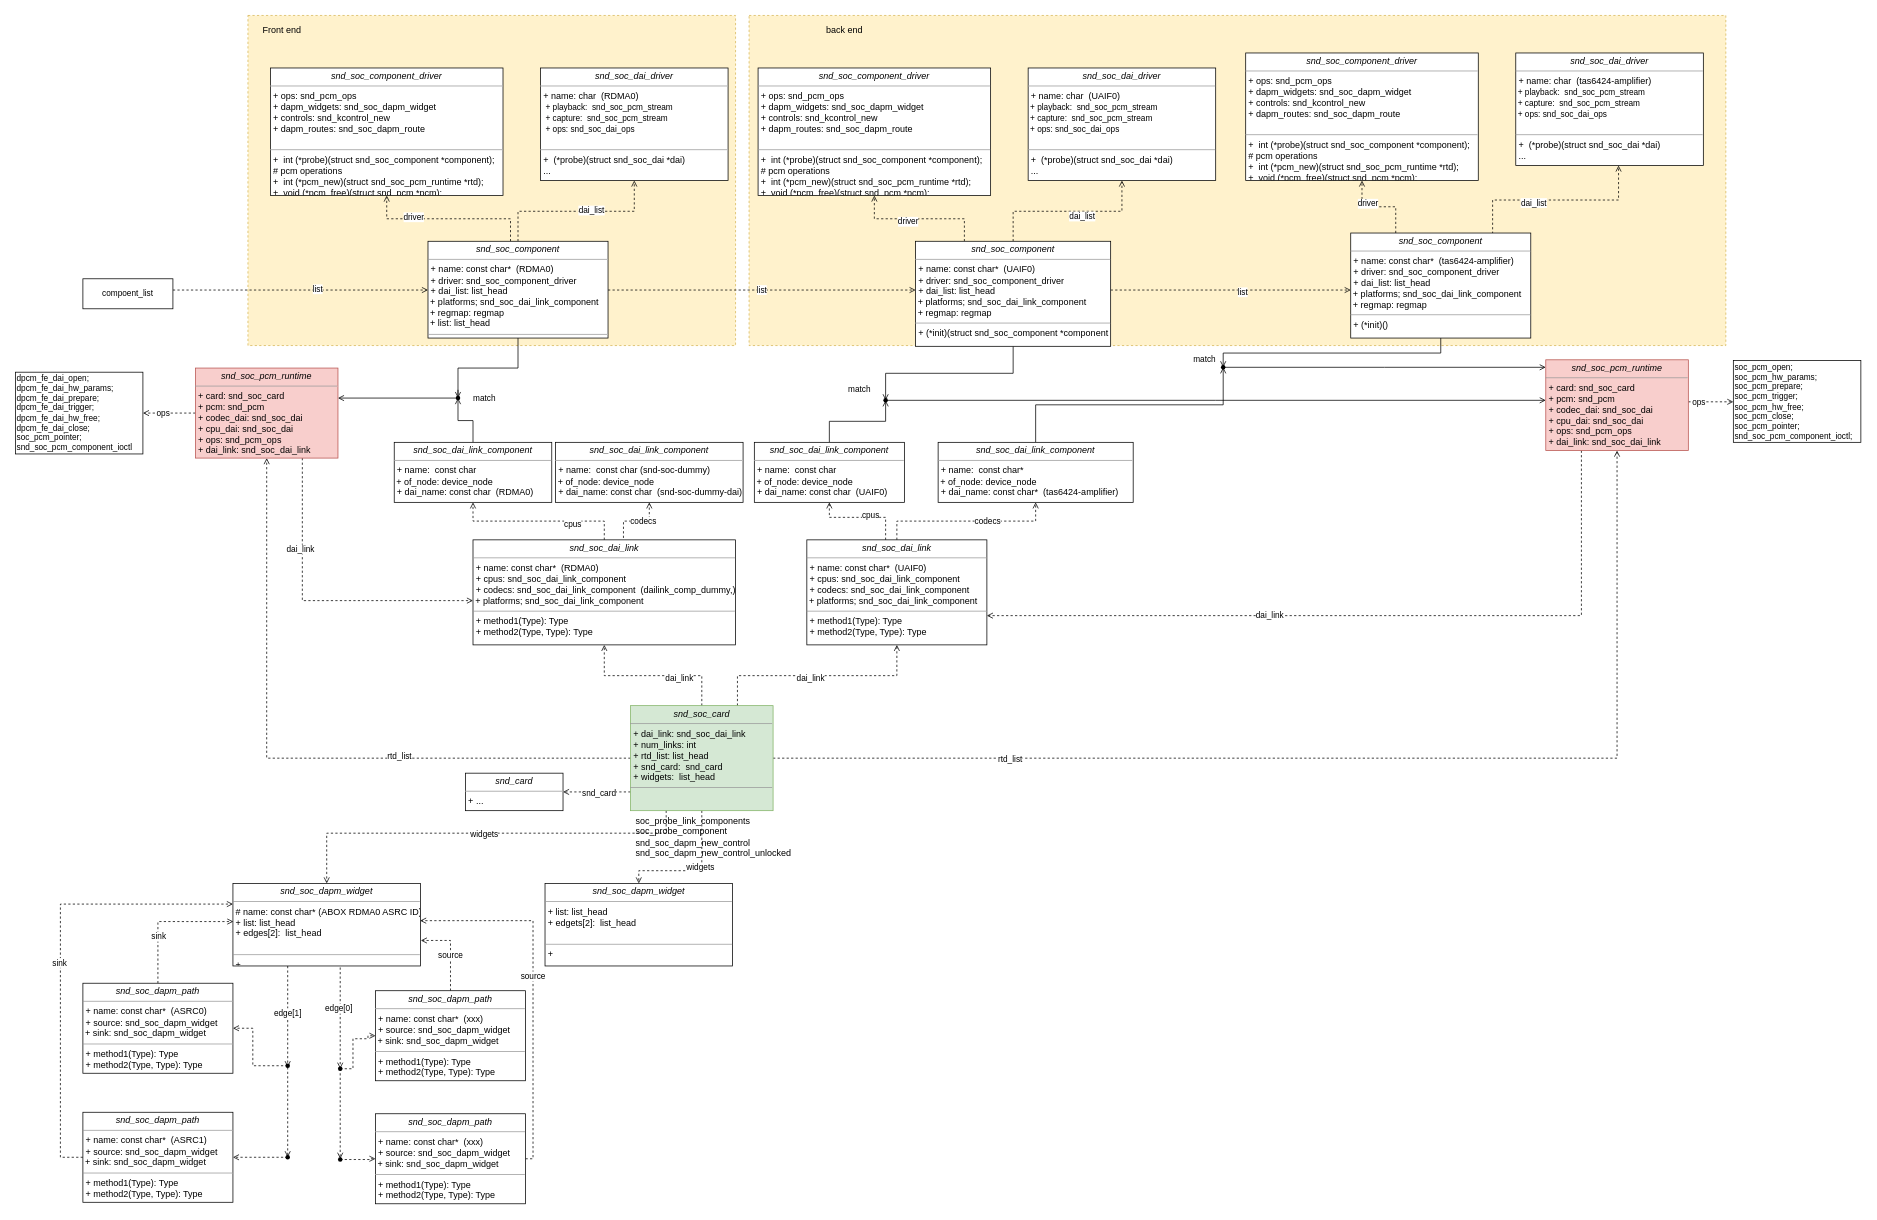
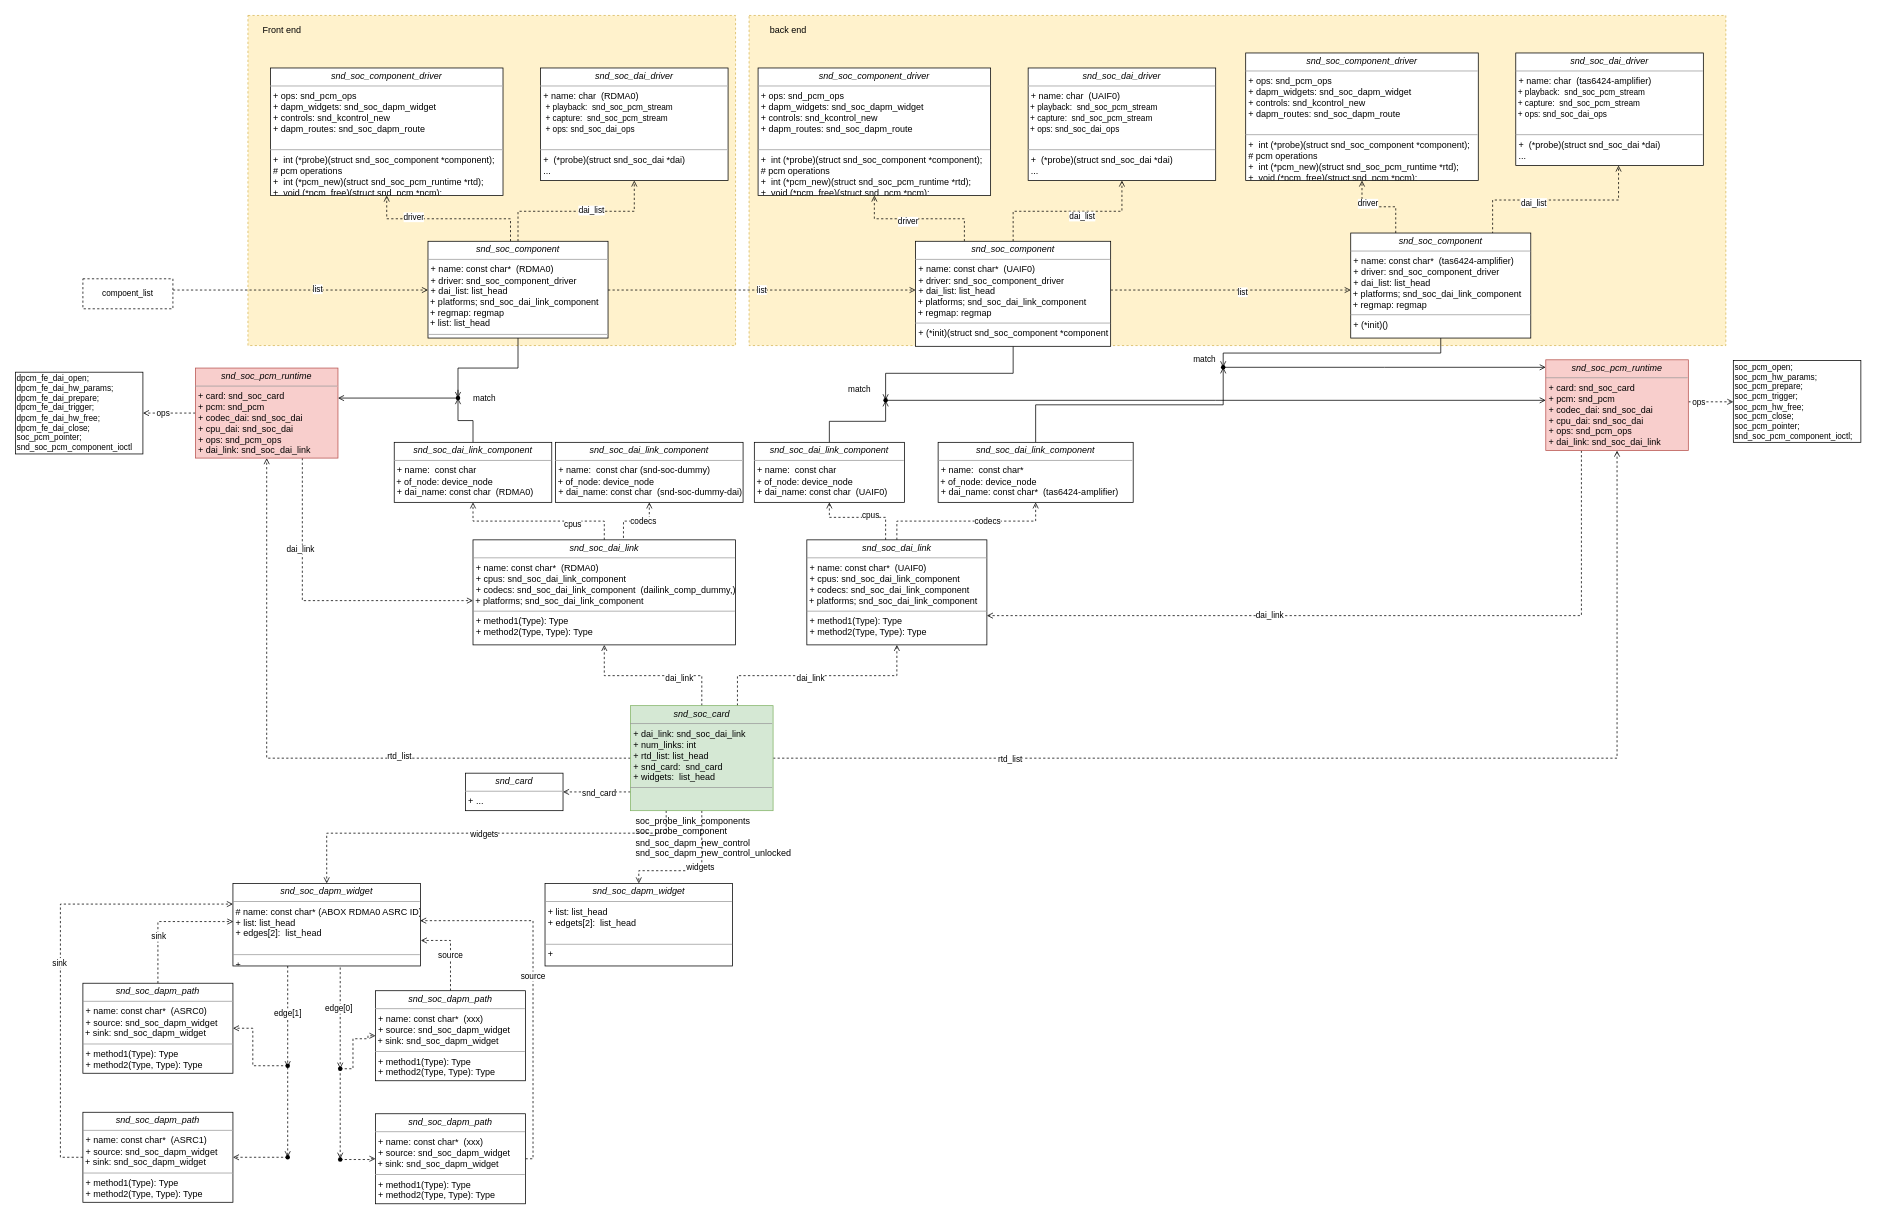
node "back end": moved (844, 30) -> (788, 30)
node "compoent_list": style solid -> dashed
